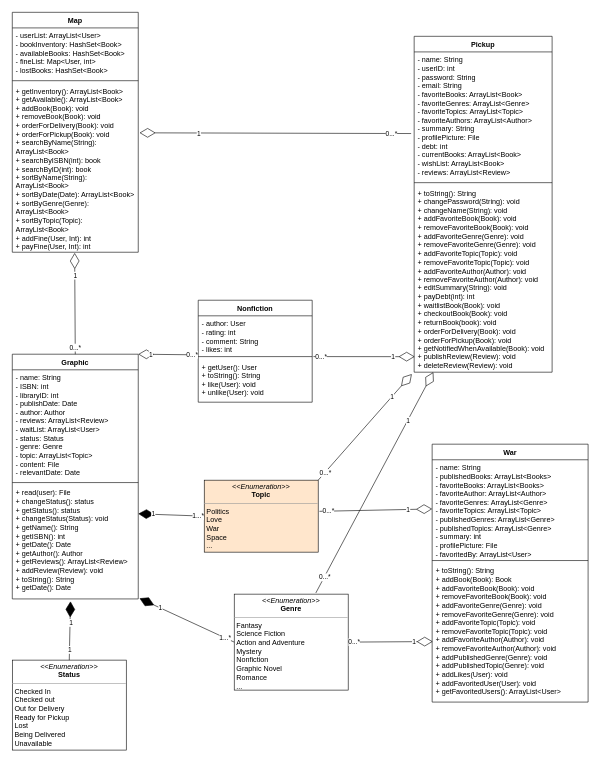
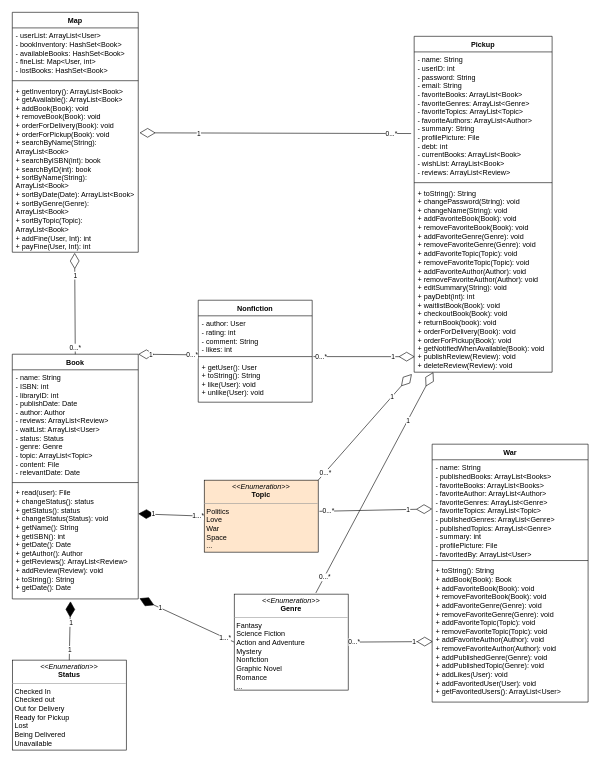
node "Graphic": label "Graphic" -> "Book"
